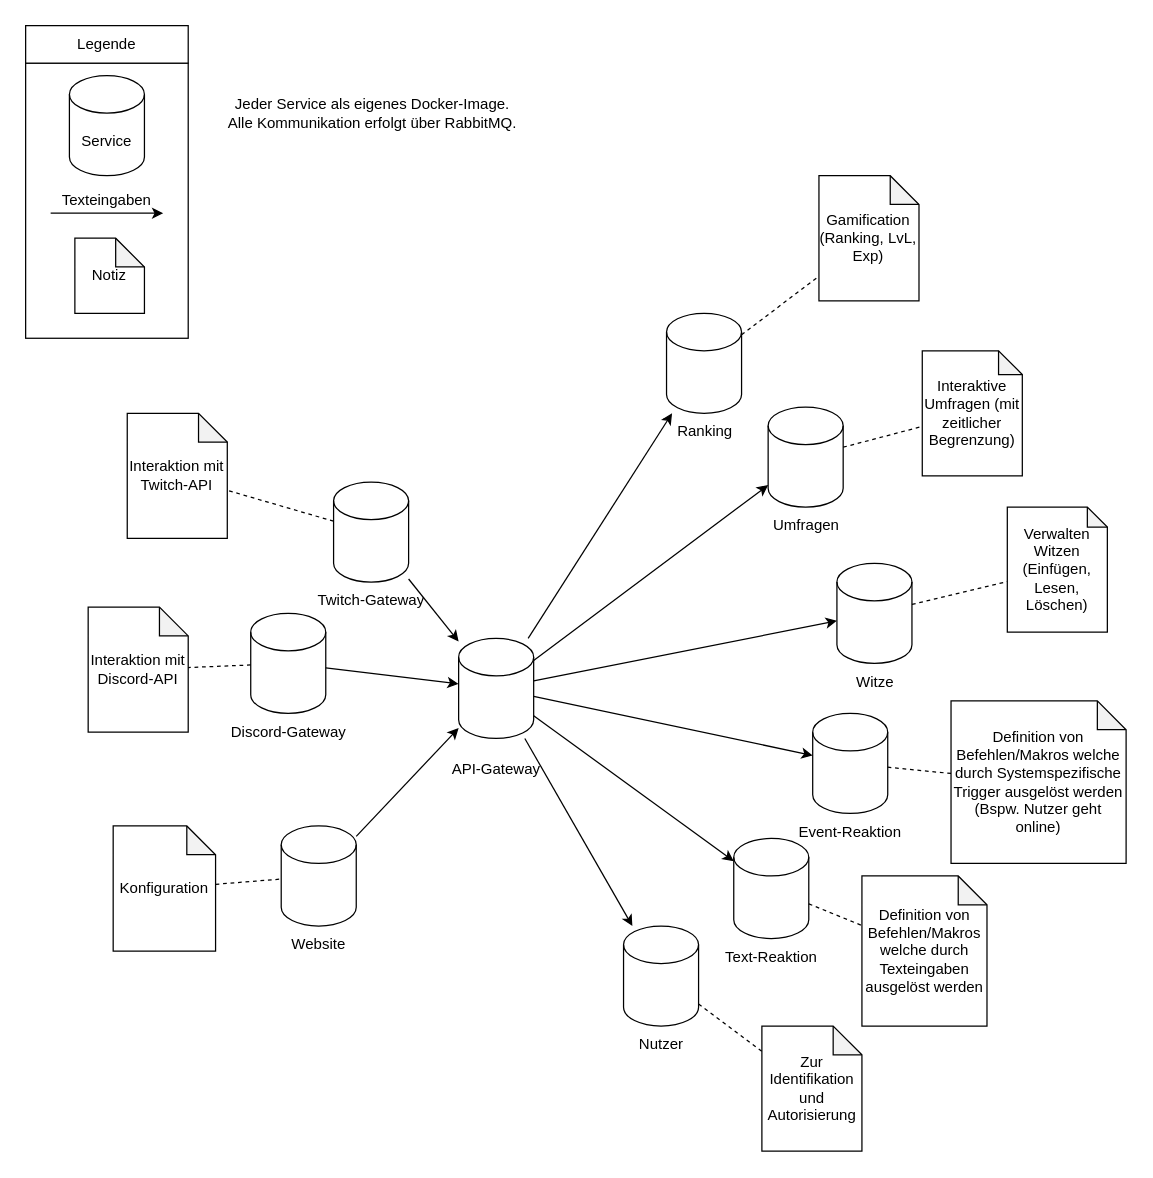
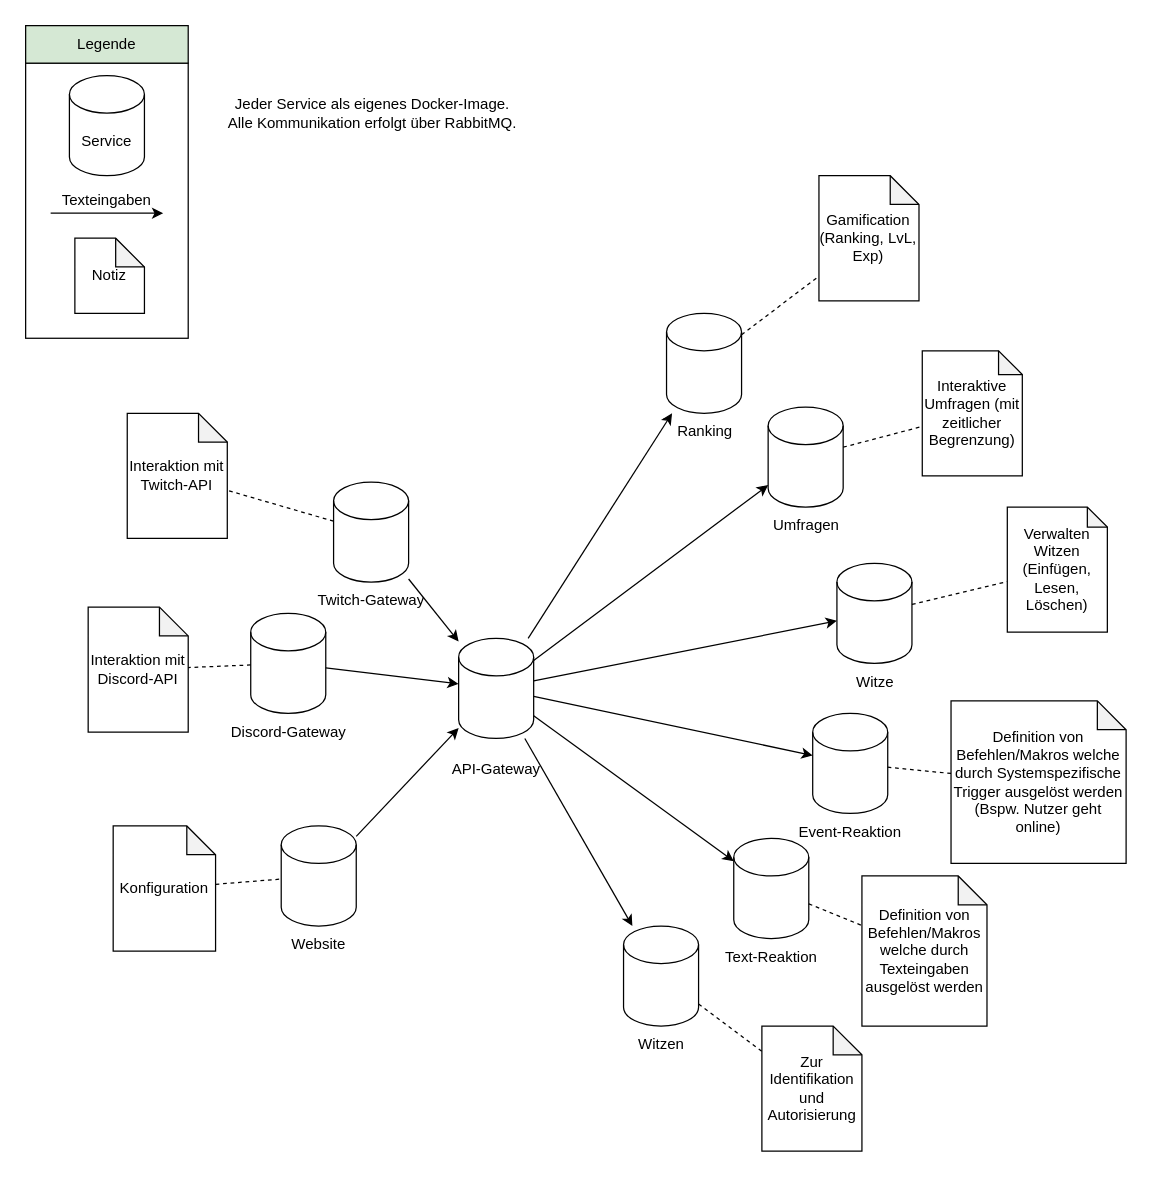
node "Legende": fillcolor #ffffff -> #d5e8d4
node "Nutzer": label "Nutzer" -> "Witzen"
